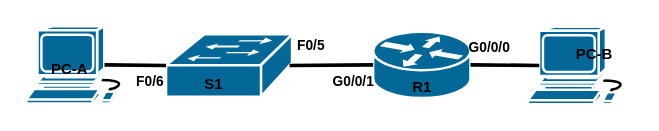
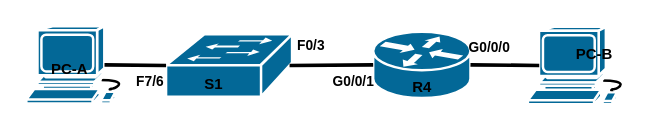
node "F0/5": label "F0/5" -> "F0/3"
node "F0/6": label "F0/6" -> "F7/6"
node "R1": label "R1" -> "R4"
